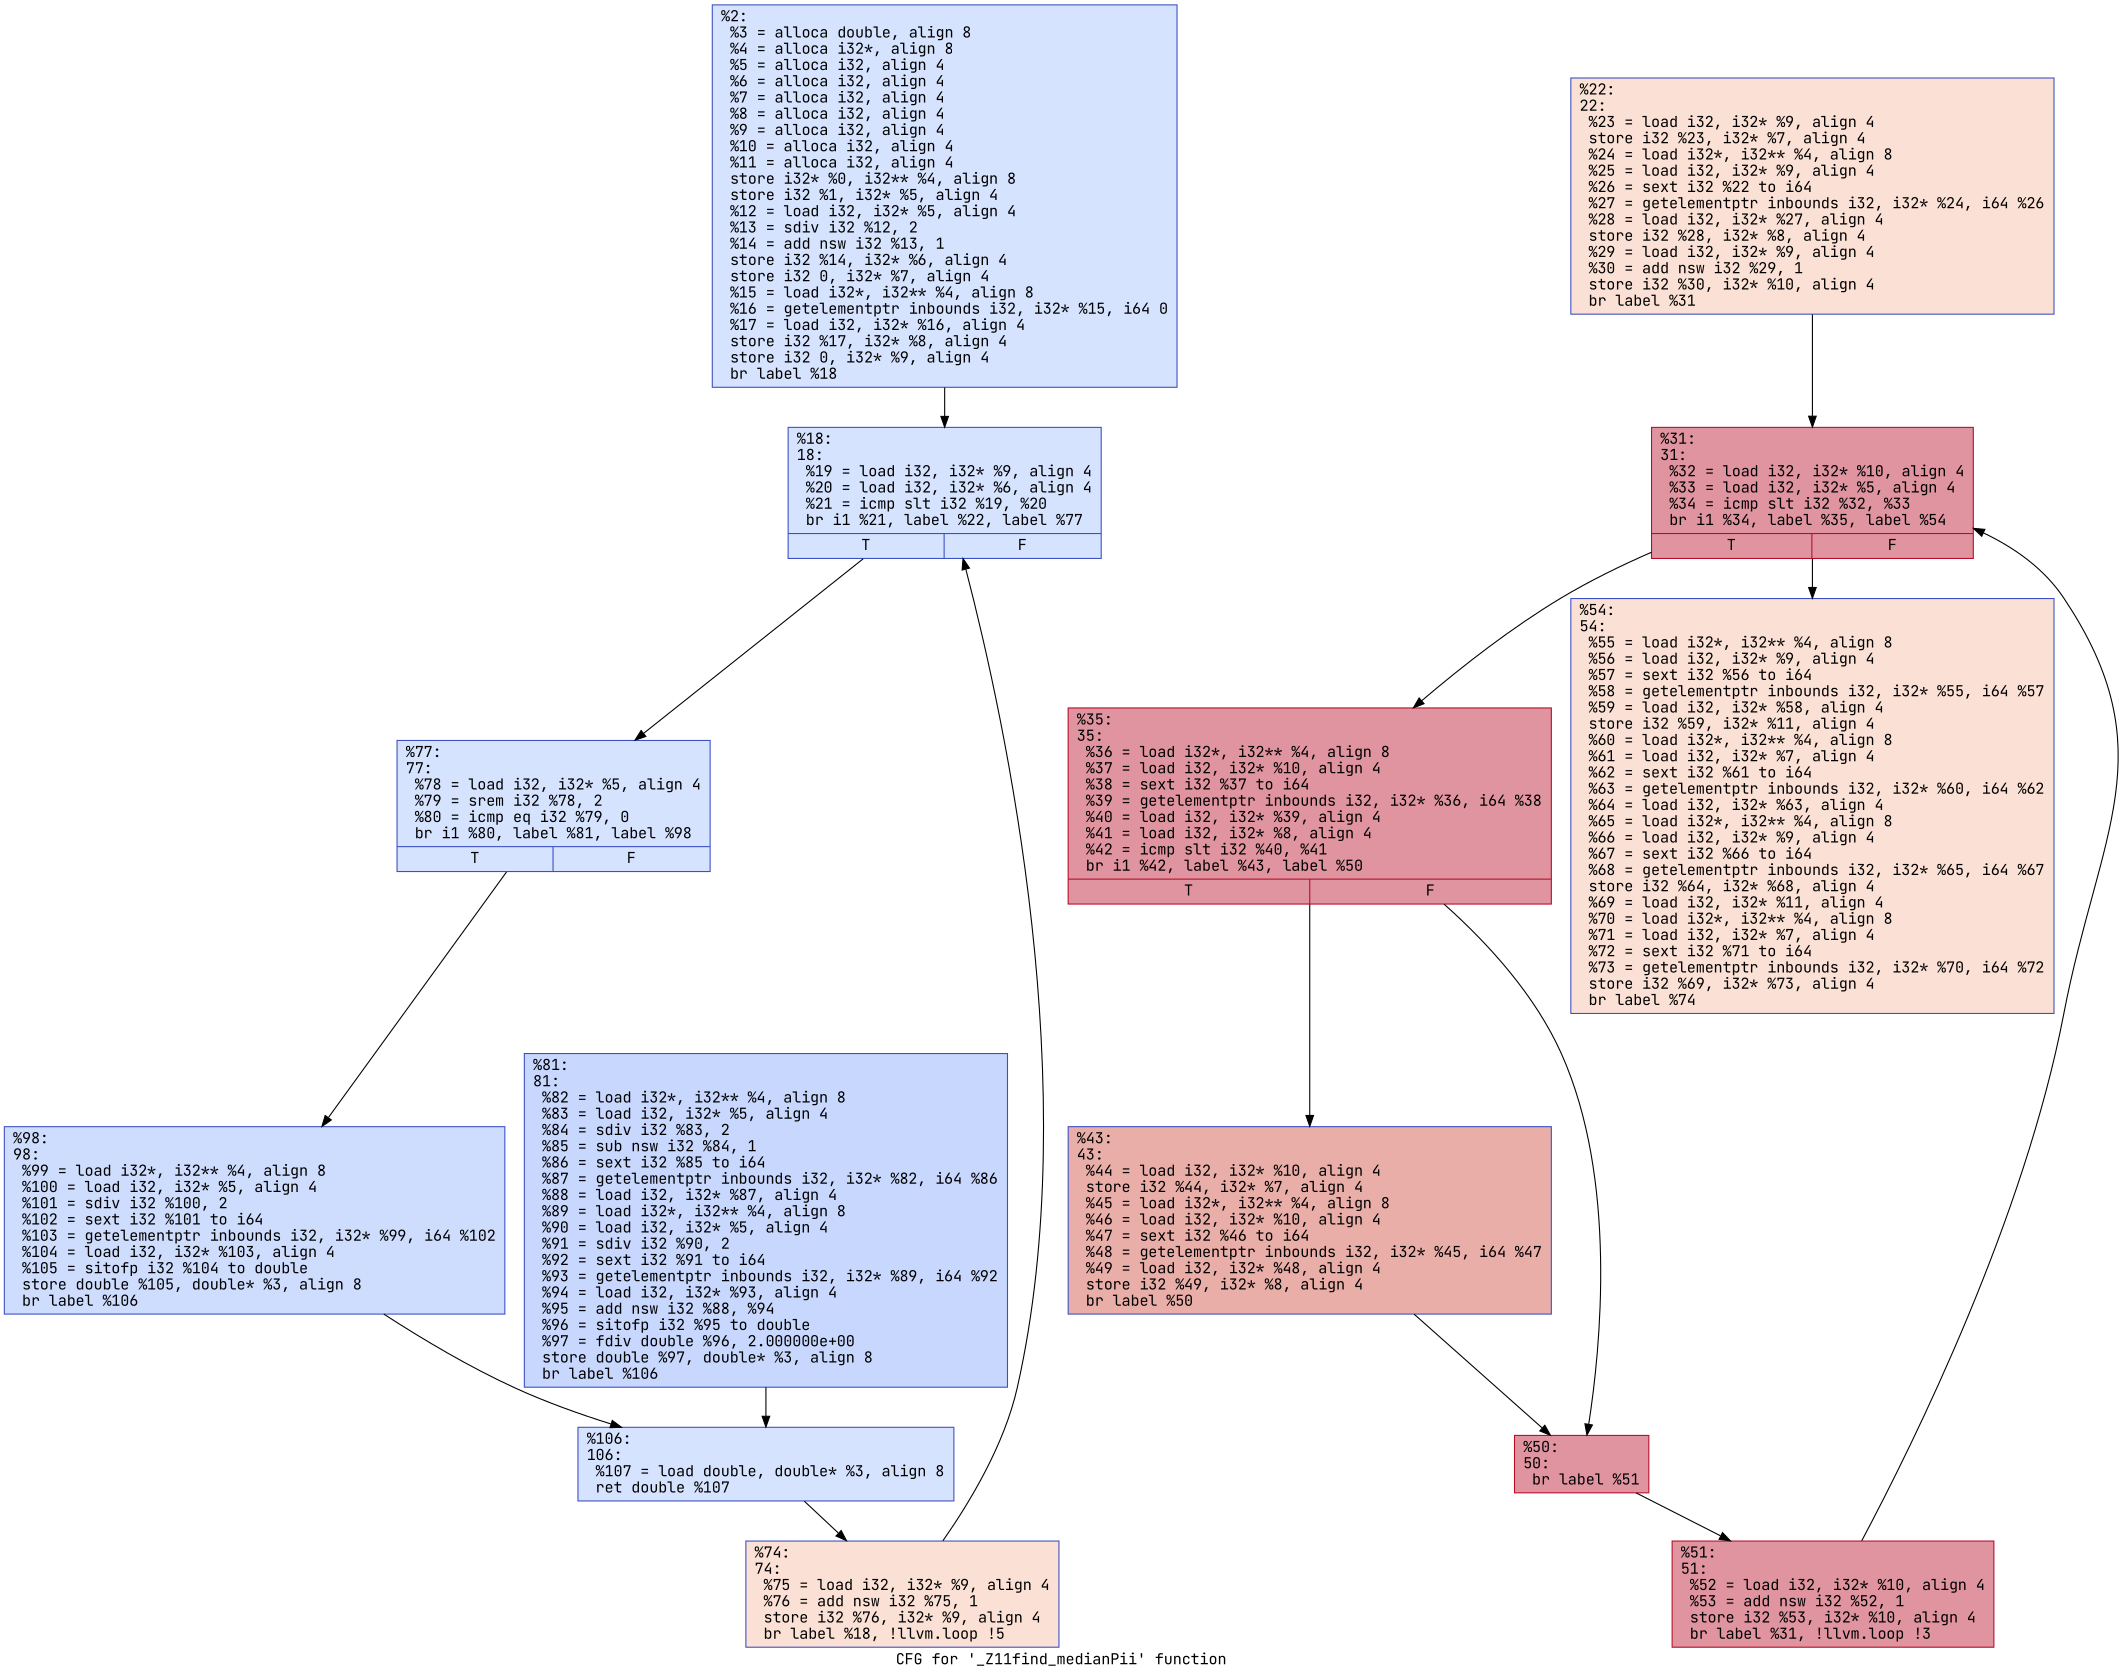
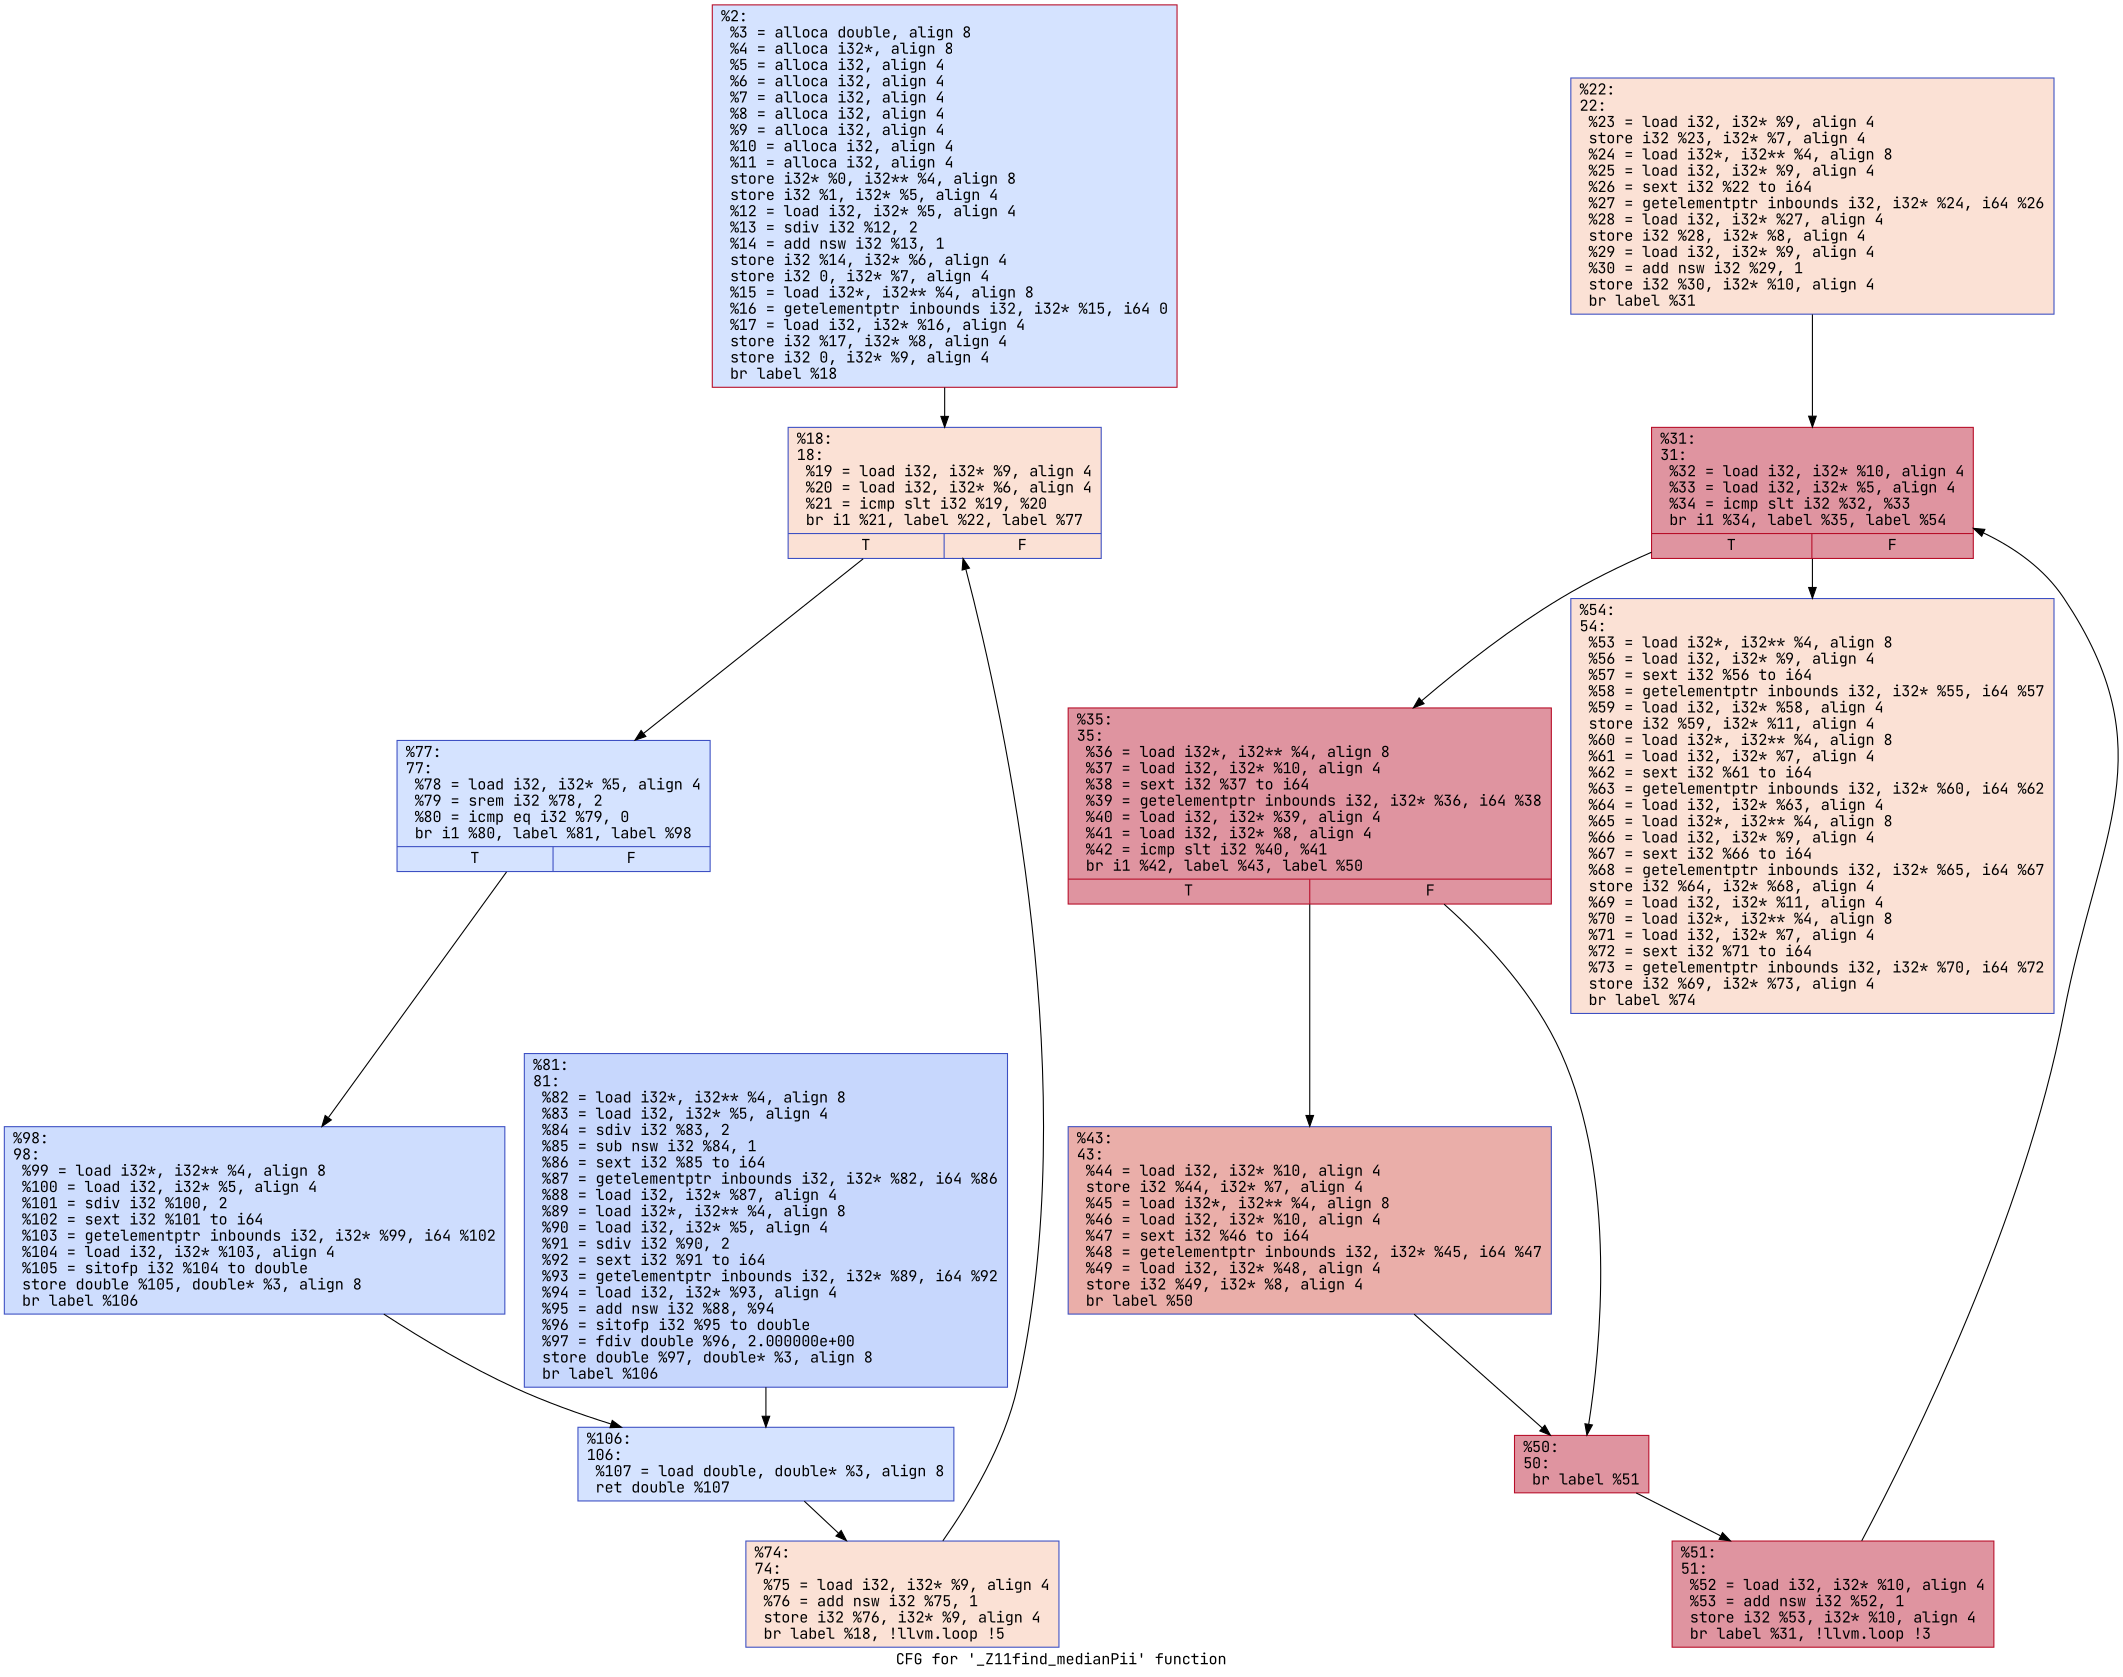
node "%2:": color #3d50c3ff -> #b70d28ff
node "%18:": fillcolor #a1c0ff70 -> #f7bca170
node "%54:": text "%55 = load i32*, i32** %4, align 8" -> "%53 = load i32*, i32** %4, align 8"
